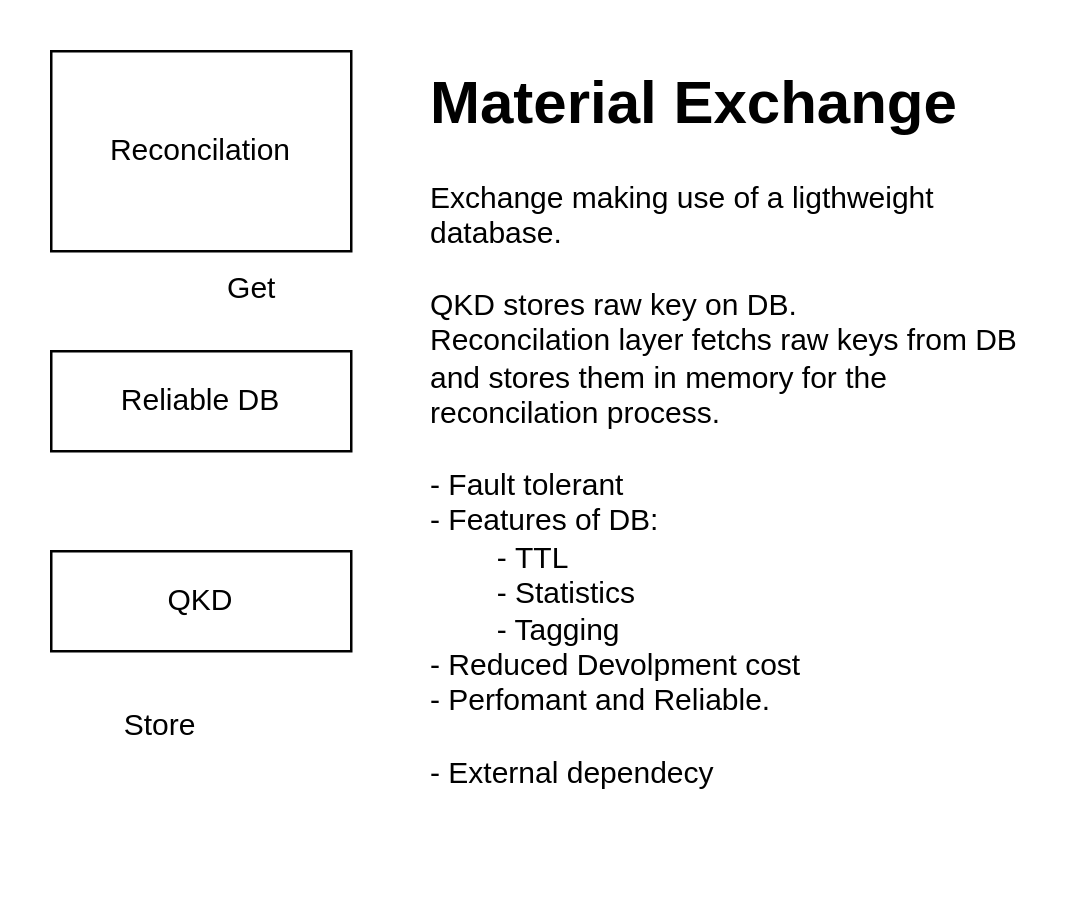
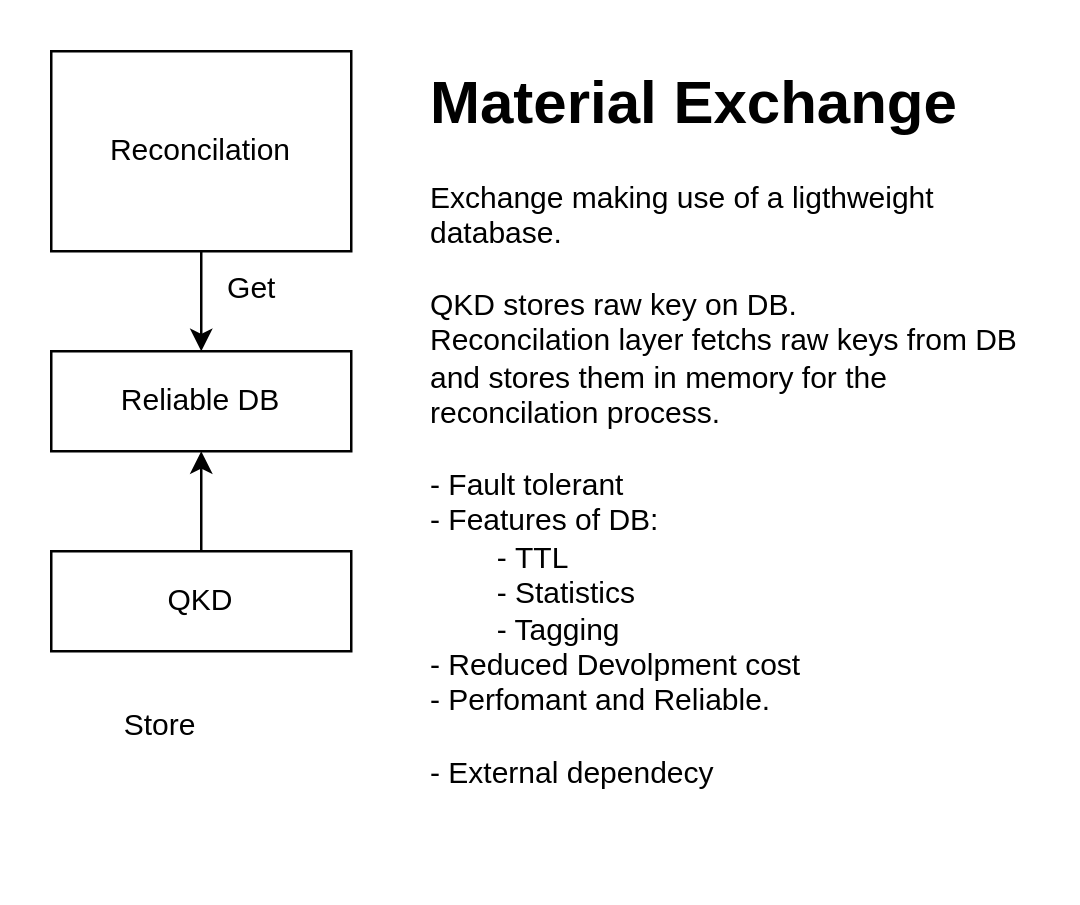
edge "Reconcilation" -> "Reliable DB": added
edge "QKD" -> "Reliable DB": added
